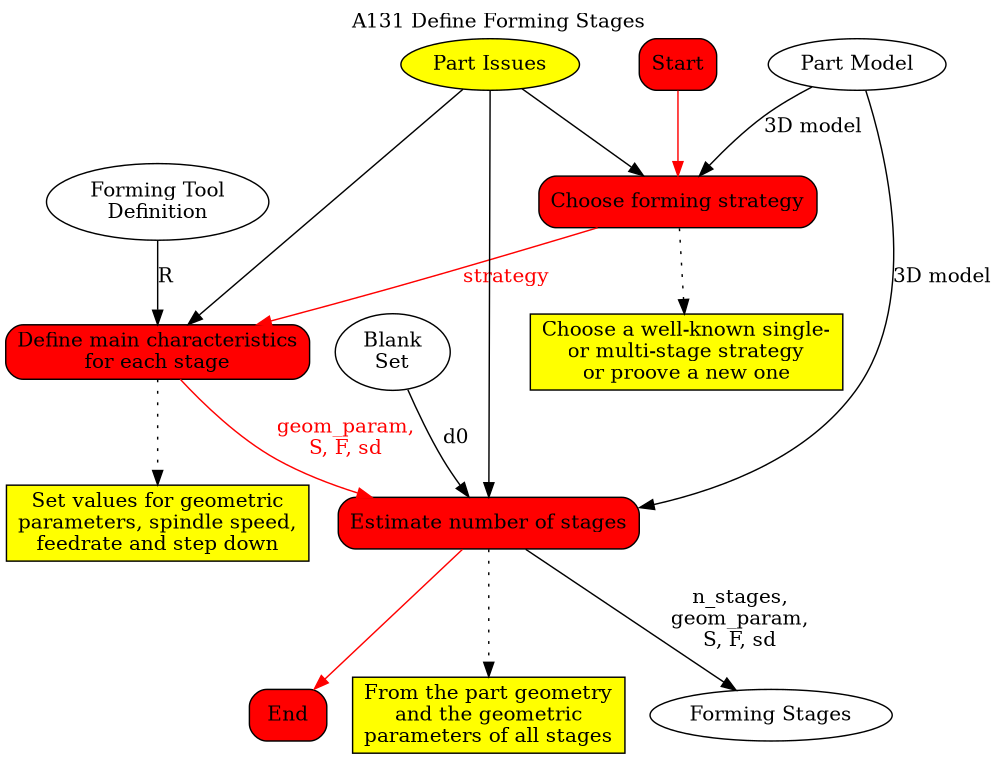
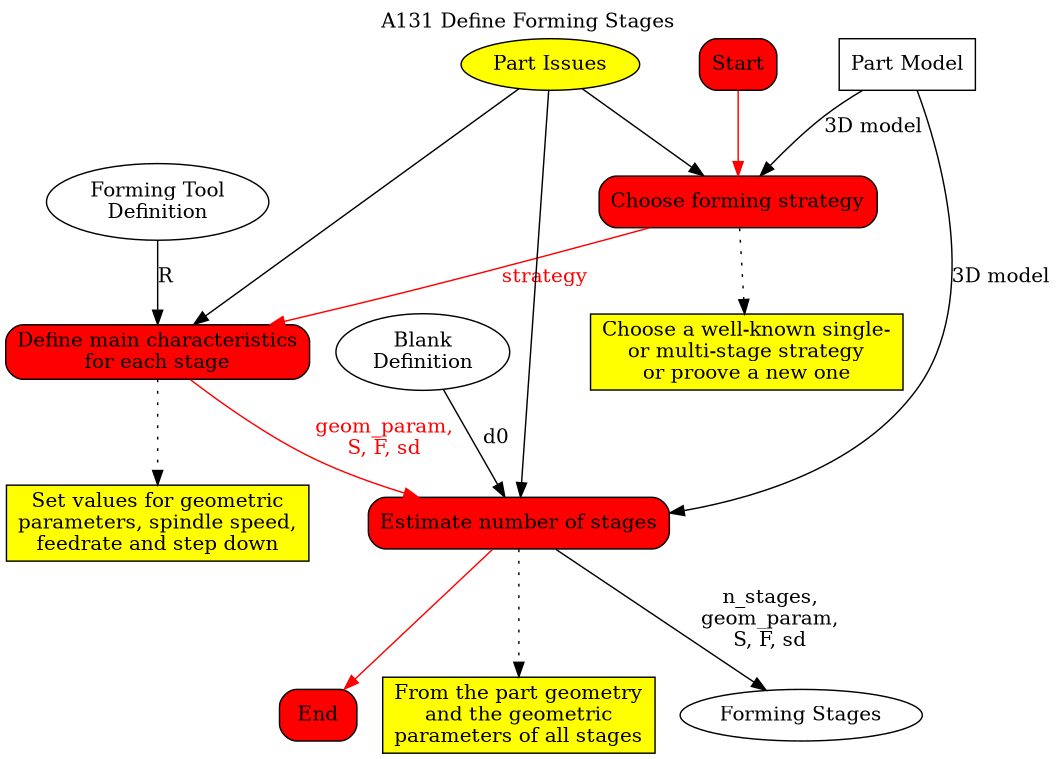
node "Part Model": shape ellipse -> box
node "Blank Set": label "Blank Set" -> "Blank Definition"
